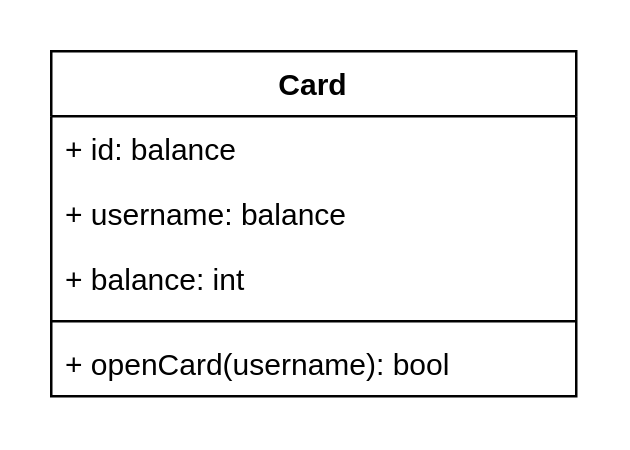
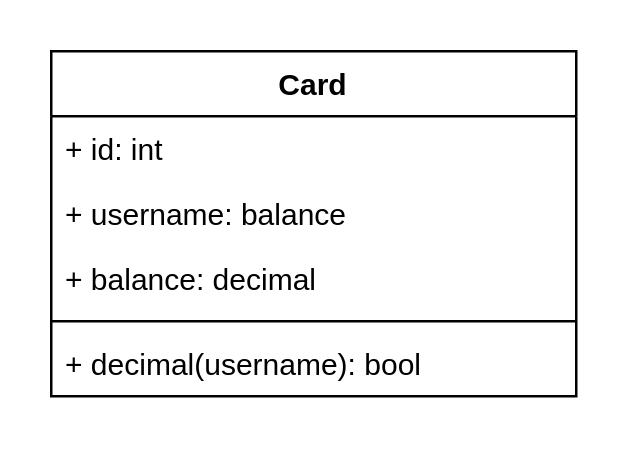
node "+ id: balance": label "+ id: balance" -> "+ id: int"
node "+ balance: int": label "+ balance: int" -> "+ balance: decimal"
node "+ openCard(username): bool": label "+ openCard(username): bool" -> "+ decimal(username): bool"
